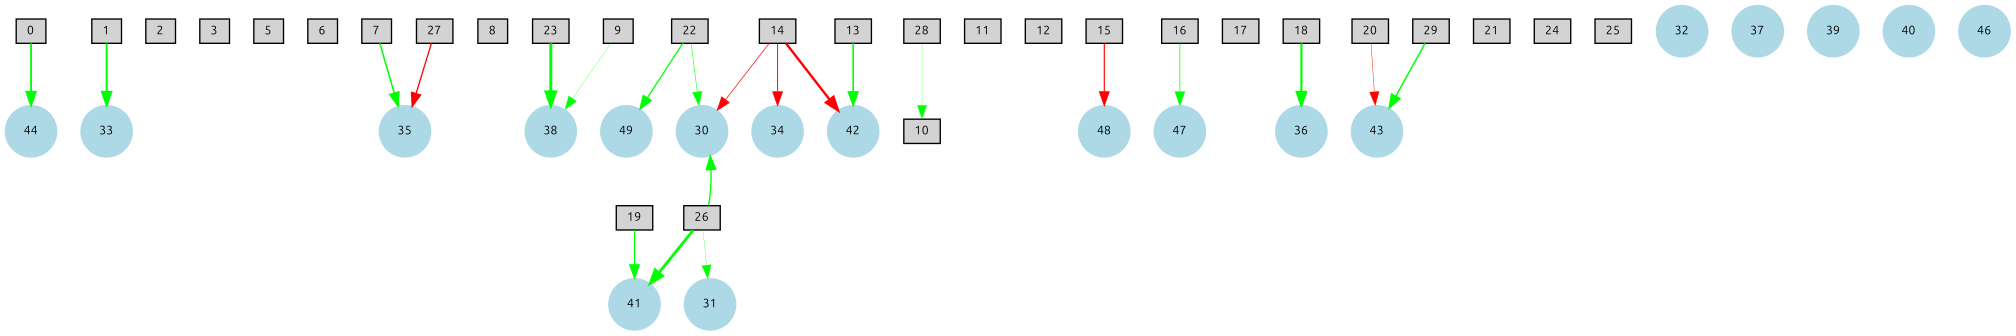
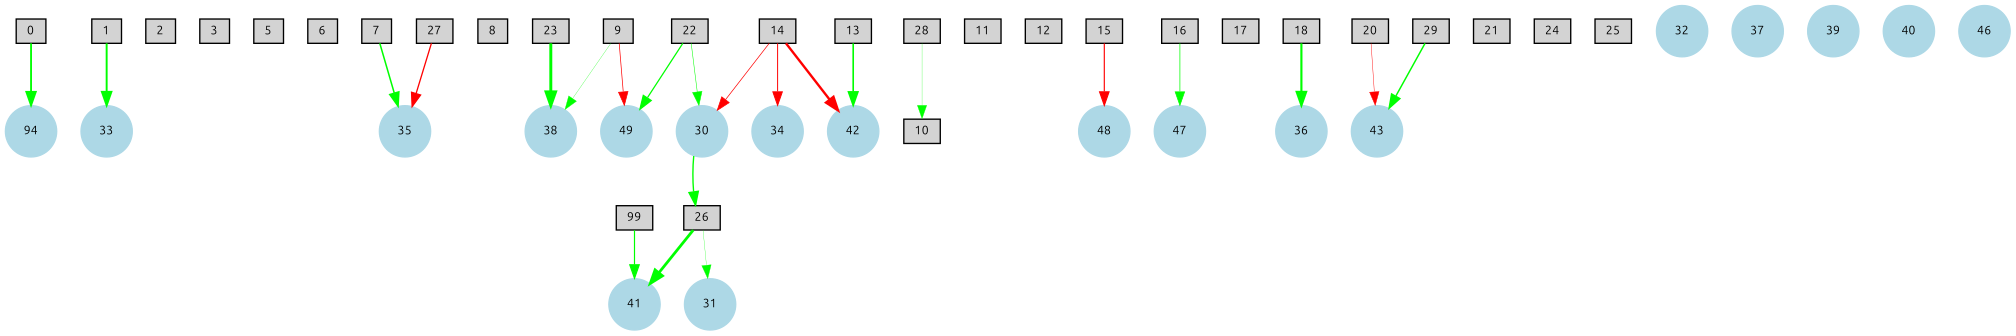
edge "9" -> "49": added
node "44": label "44" -> "94"
edge "26" -> "30": reversed
node "19": label "19" -> "99"
